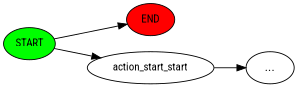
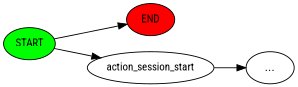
node "action_start_start": label "action_start_start" -> "action_session_start"
